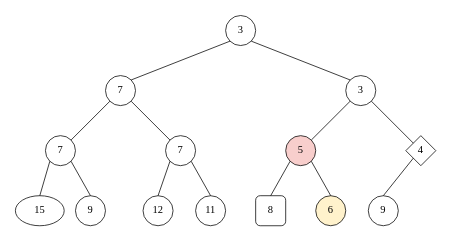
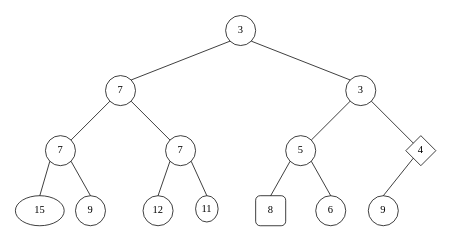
node "5": fillcolor #f8cecc -> #ffffff
node "11": size 30x30 -> 23x26
node "6": fillcolor #fff2cc -> #ffffff
